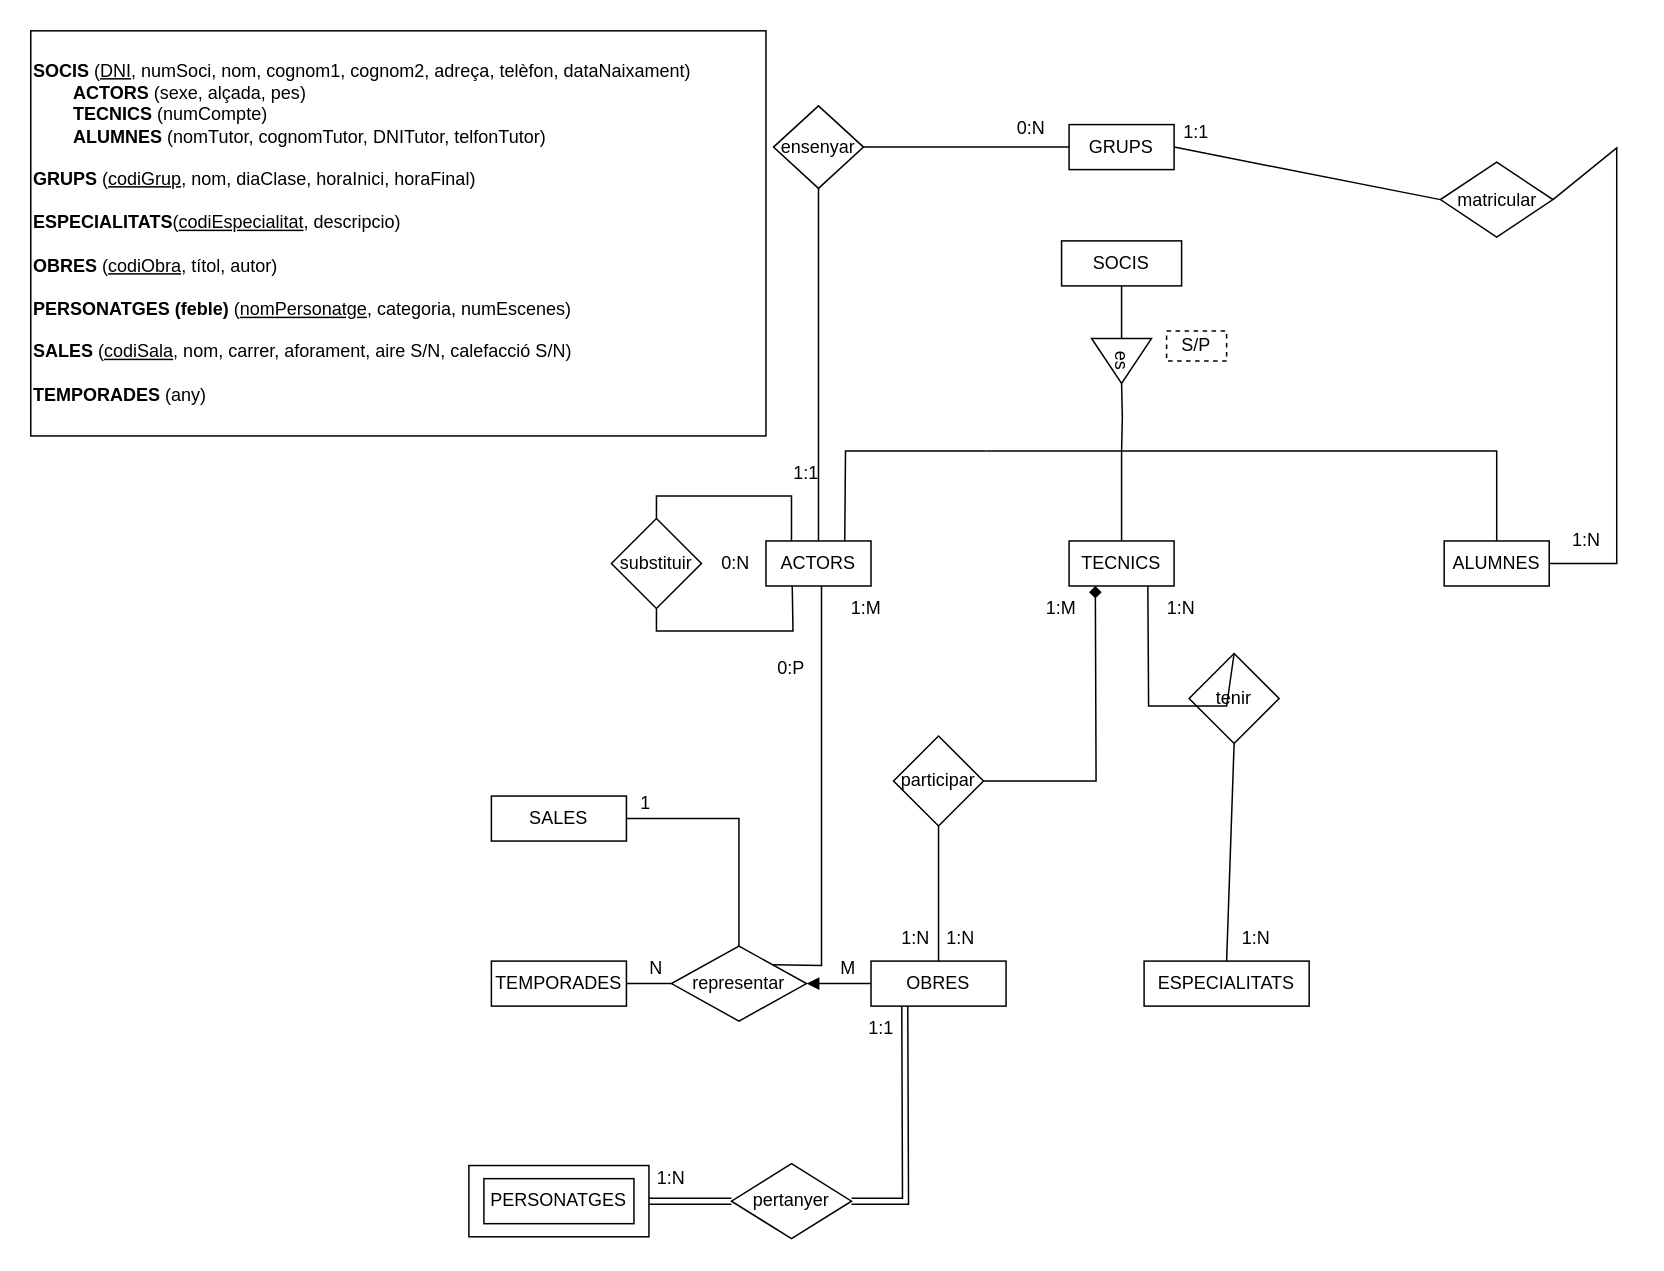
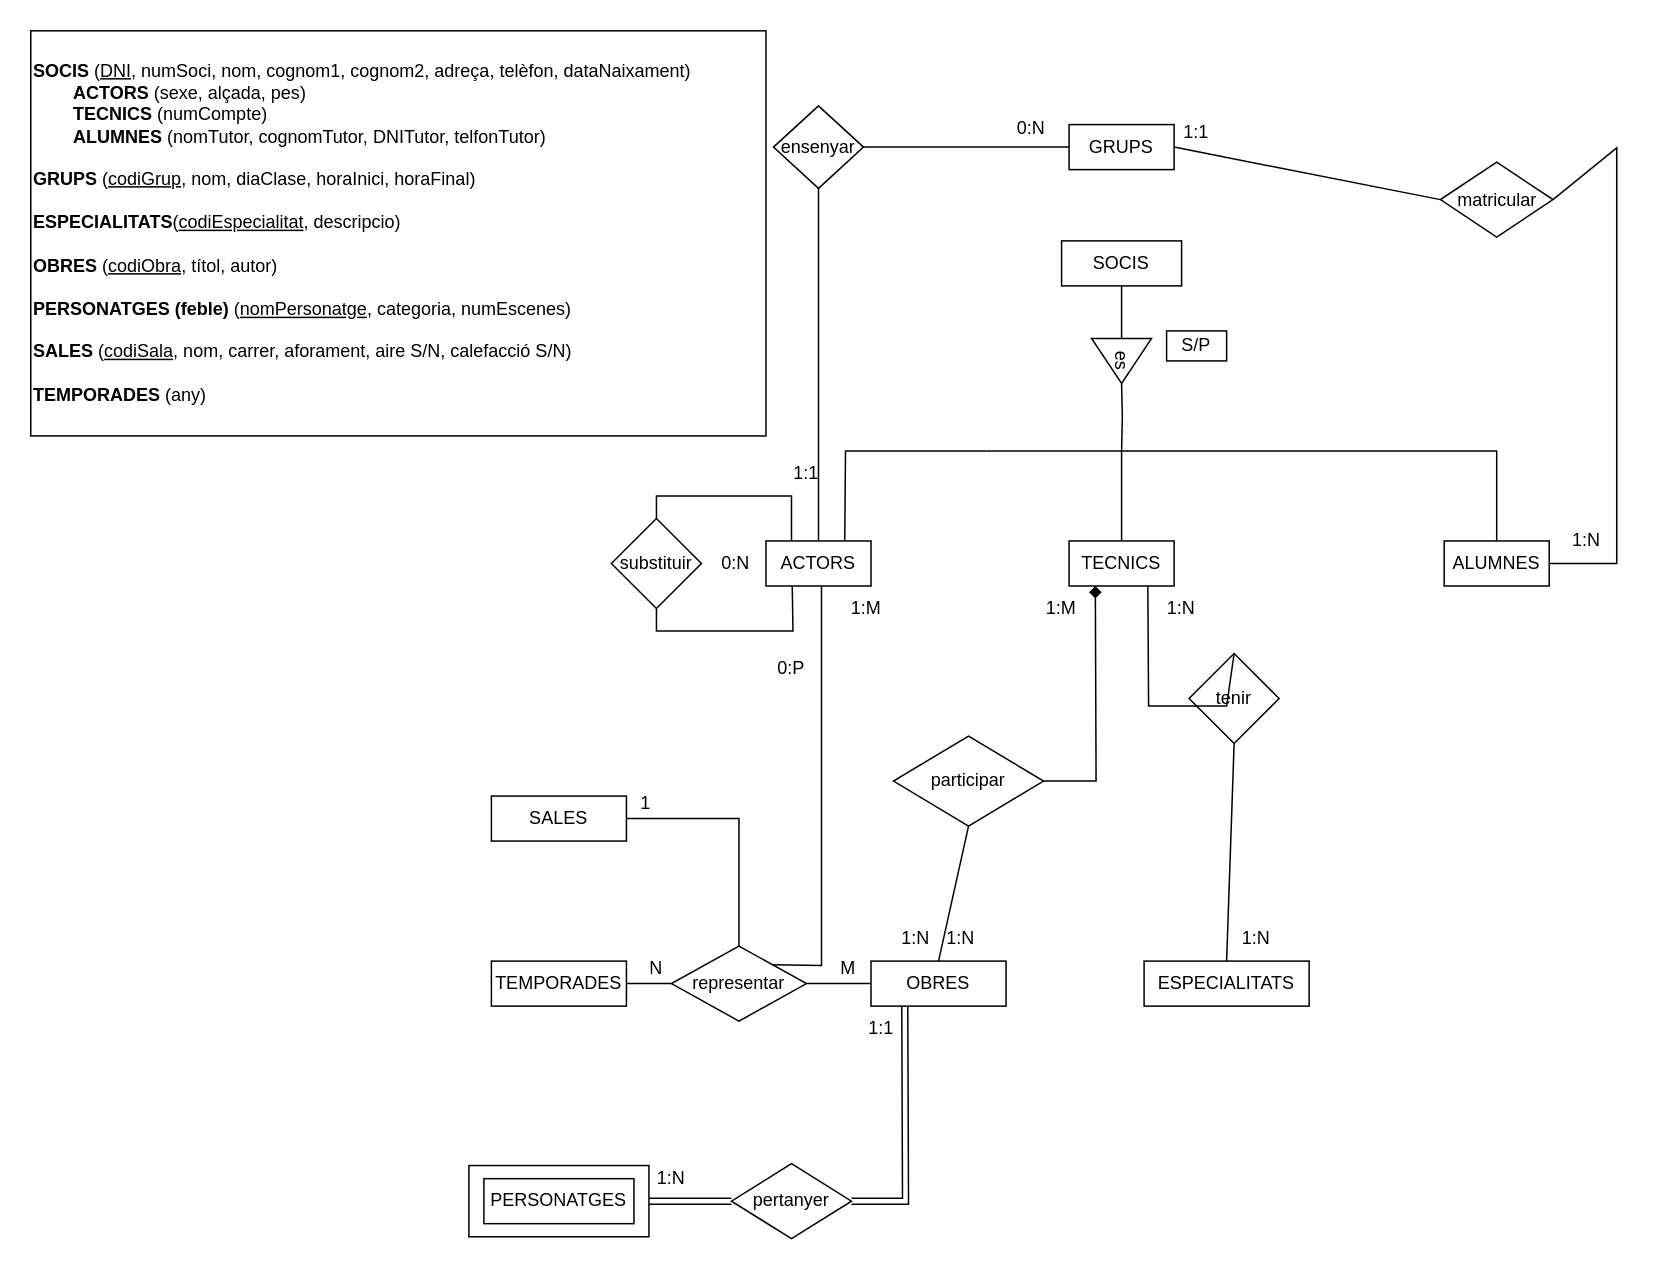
node "S/P": style dashed -> solid
node "participar": size 90x90 -> 150x90
edge "OBRES" -> "representar": arrowhead block -> none
